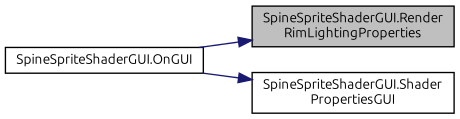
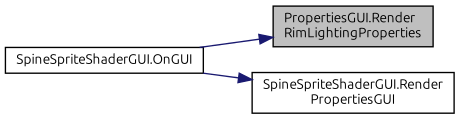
node "SpineSpriteShaderGUI.Render RimLightingProperties": label "SpineSpriteShaderGUI.Render RimLightingProperties" -> "PropertiesGUI.Render RimLightingProperties"
node "SpineSpriteShaderGUI.Shader PropertiesGUI": label "SpineSpriteShaderGUI.Shader PropertiesGUI" -> "SpineSpriteShaderGUI.Render PropertiesGUI"
